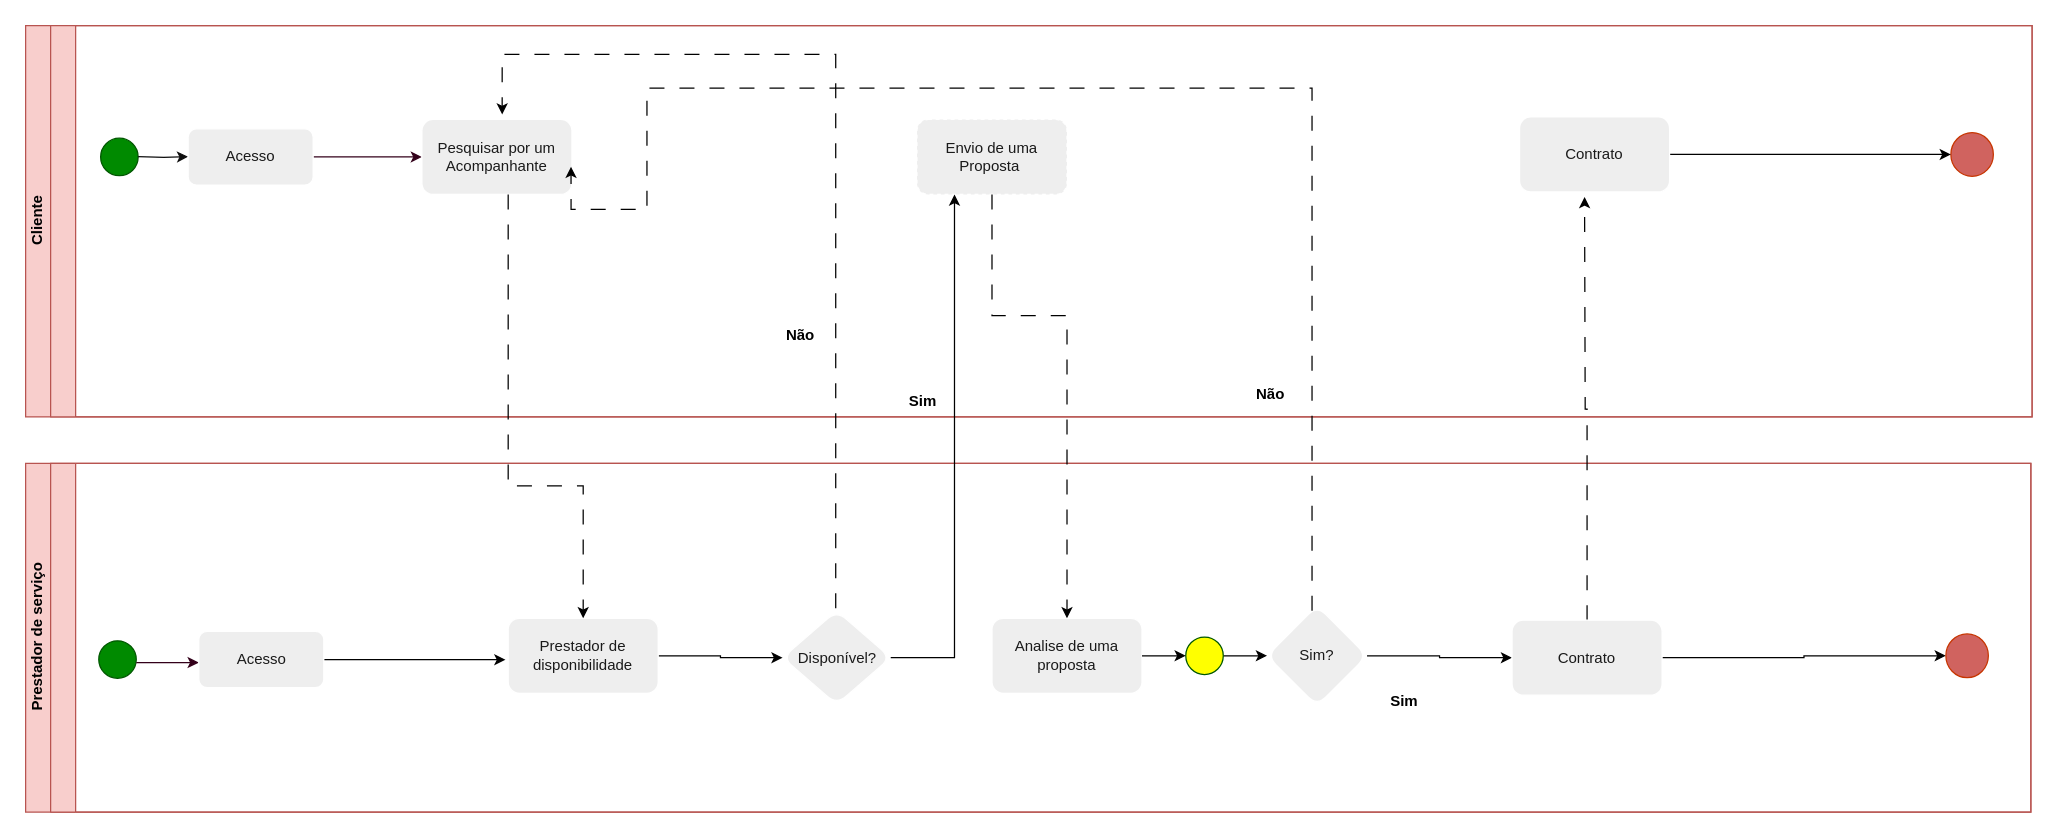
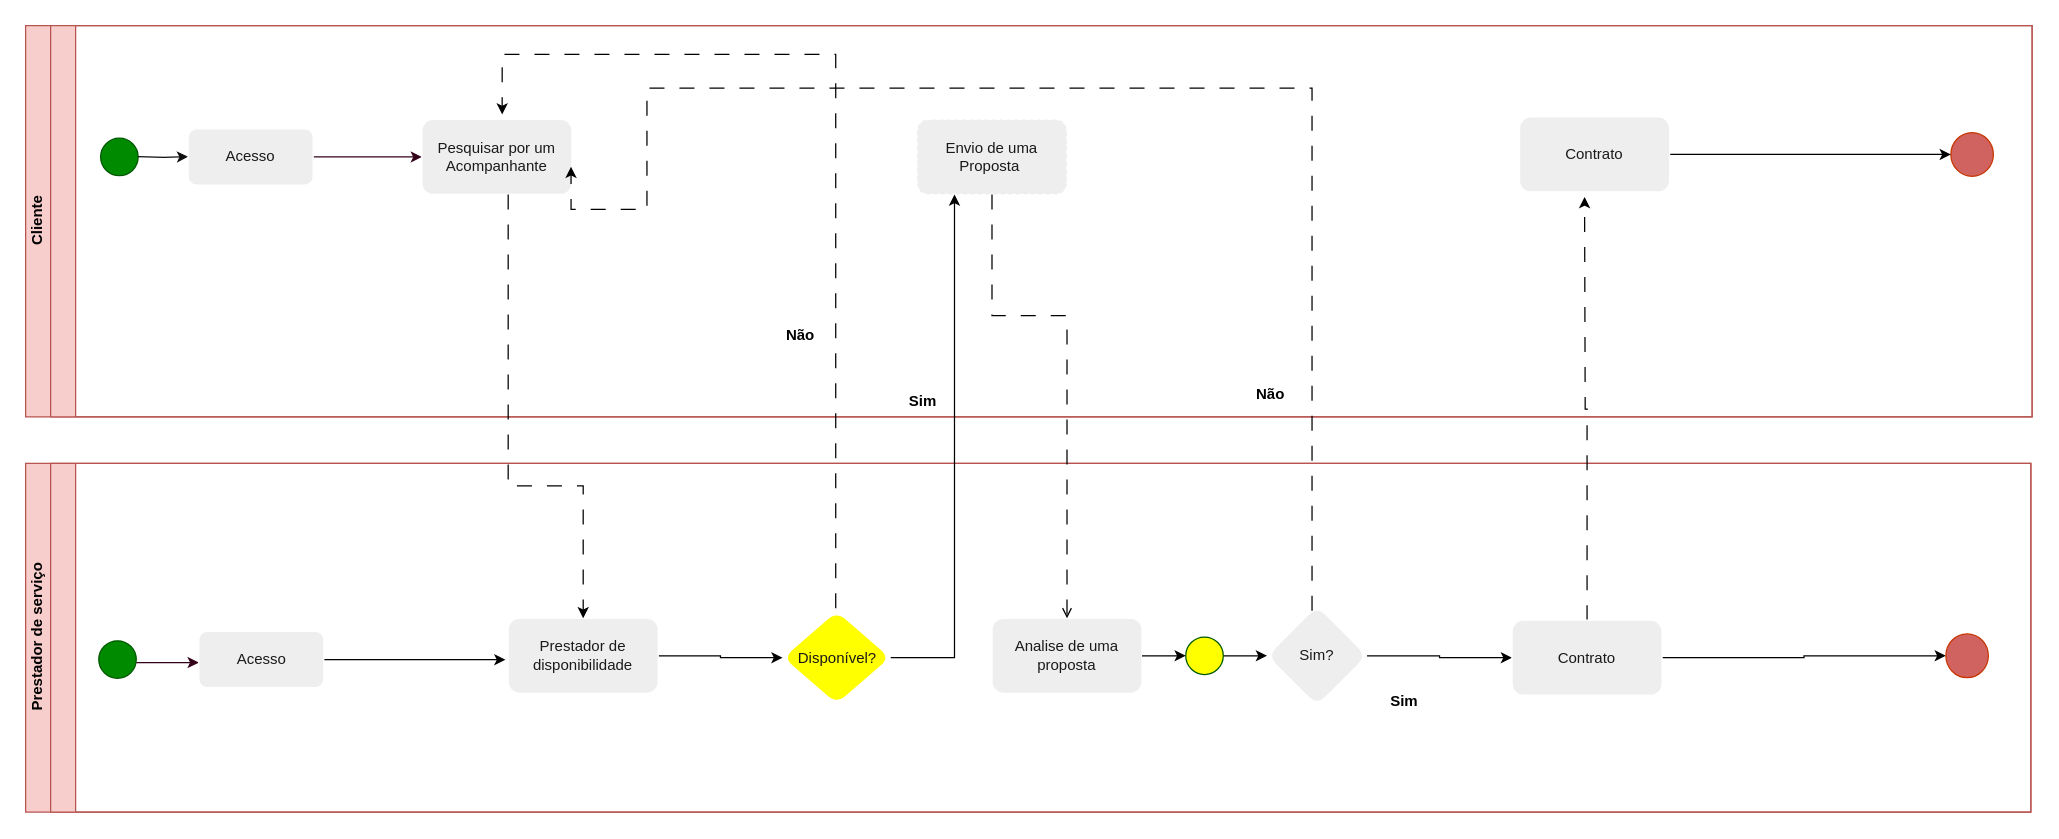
edge "Envio de uma Proposta" -> "Analise de uma proposta": arrowhead classic -> open
node "Disponível?": fillcolor #eeeeee -> #ffff00
